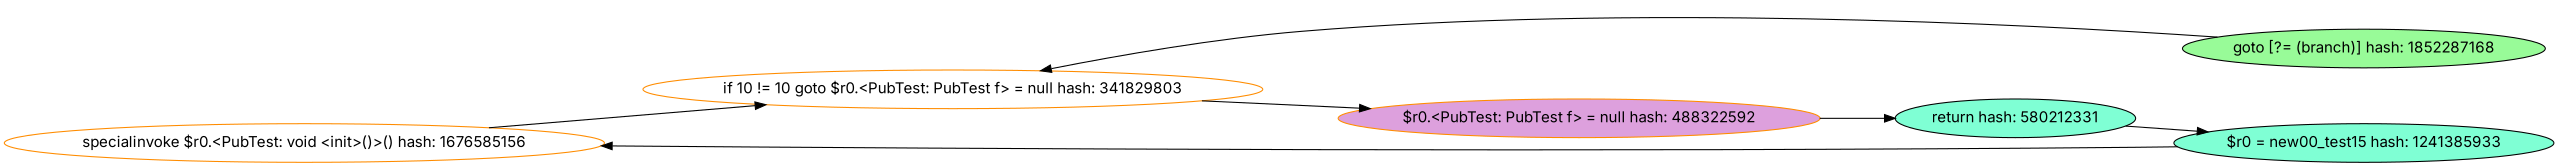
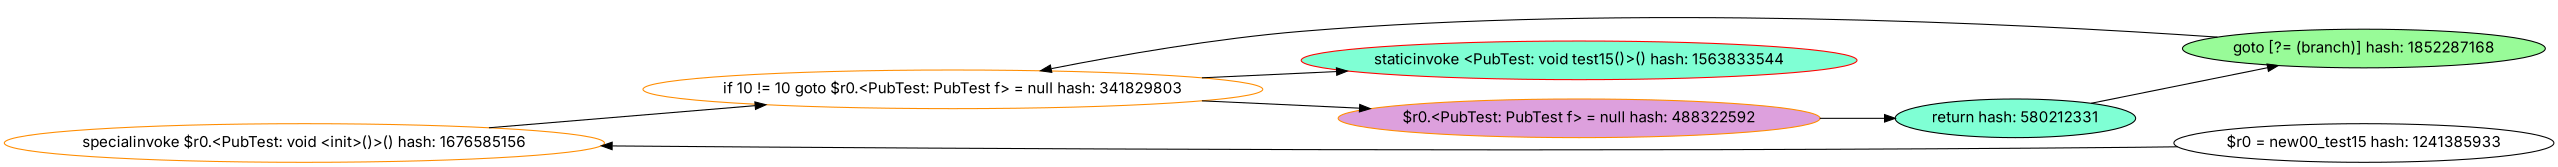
node "staticinvoke <PubTest: void test15()>() hash: 1563833544": added
edge "return hash: 580212331" -> "$r0 = new00_test15 hash: 1241385933": now "return hash: 580212331" -> "goto [?= (branch)] hash: 1852287168"
node "$r0 = new00_test15 hash: 1241385933": fillcolor aquamarine -> white
